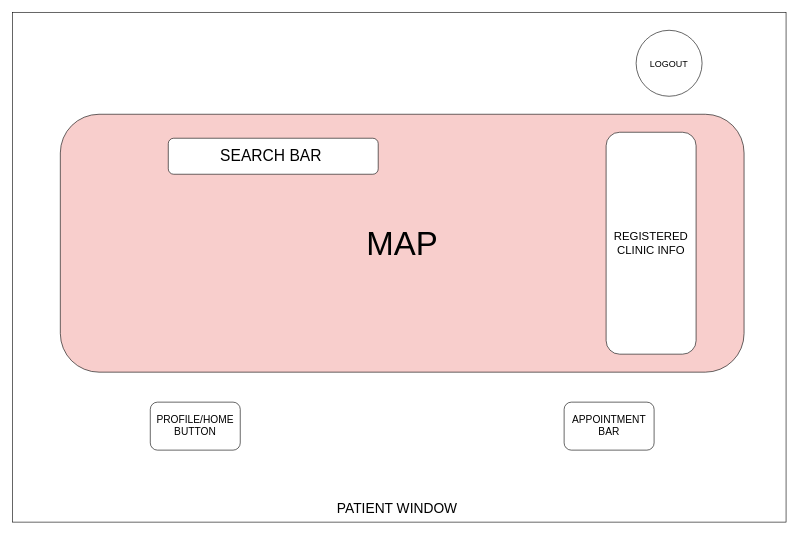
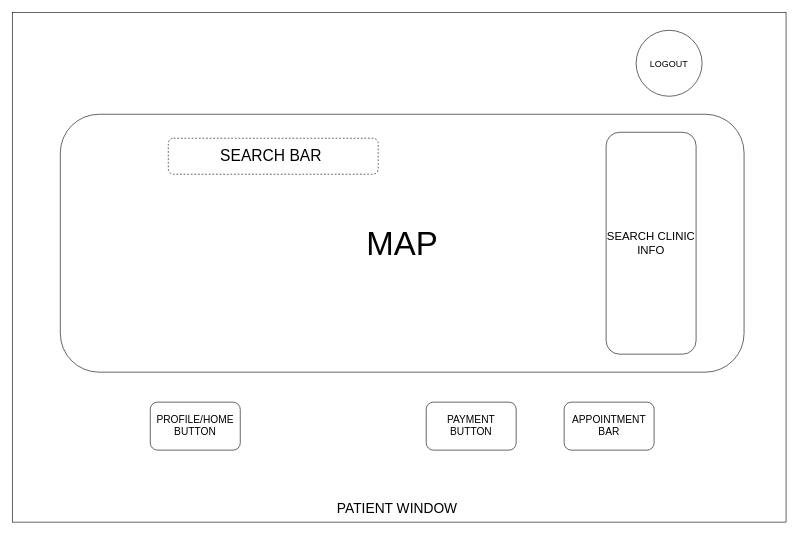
node "SEARCH BAR": style solid -> dashed
node "MAP": fillcolor #f8cecc -> #ffffff
node "REGISTERED CLINIC INFO": label "REGISTERED CLINIC INFO" -> "SEARCH CLINIC INFO"
node "PAYMENT BUTTON": added
